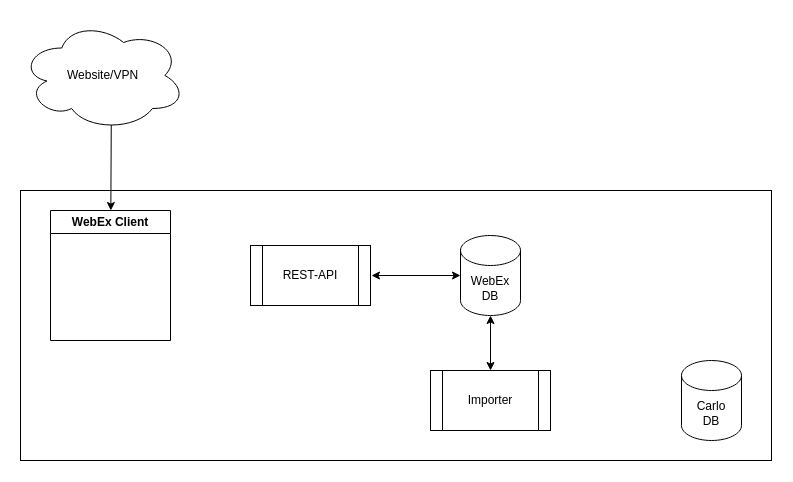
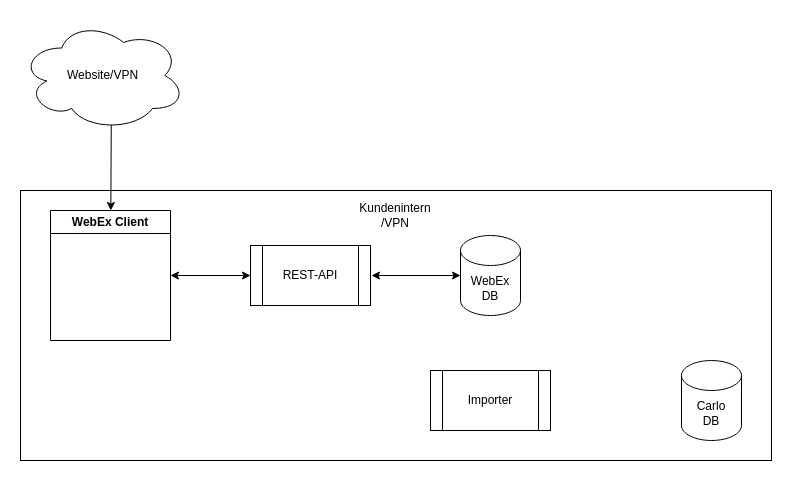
node "Kundenintern /VPN": added
edge "WebEx Client" -- "REST-API": added
edge "WebEx DB" -- "Importer": removed
